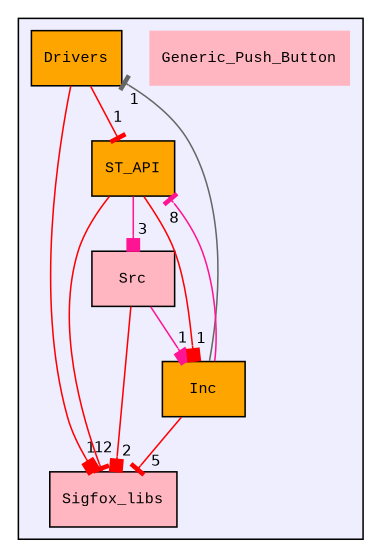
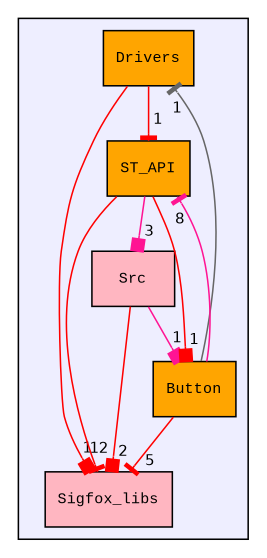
node "Generic_Push_Button": removed
node "Inc": label "Inc" -> "Button"
